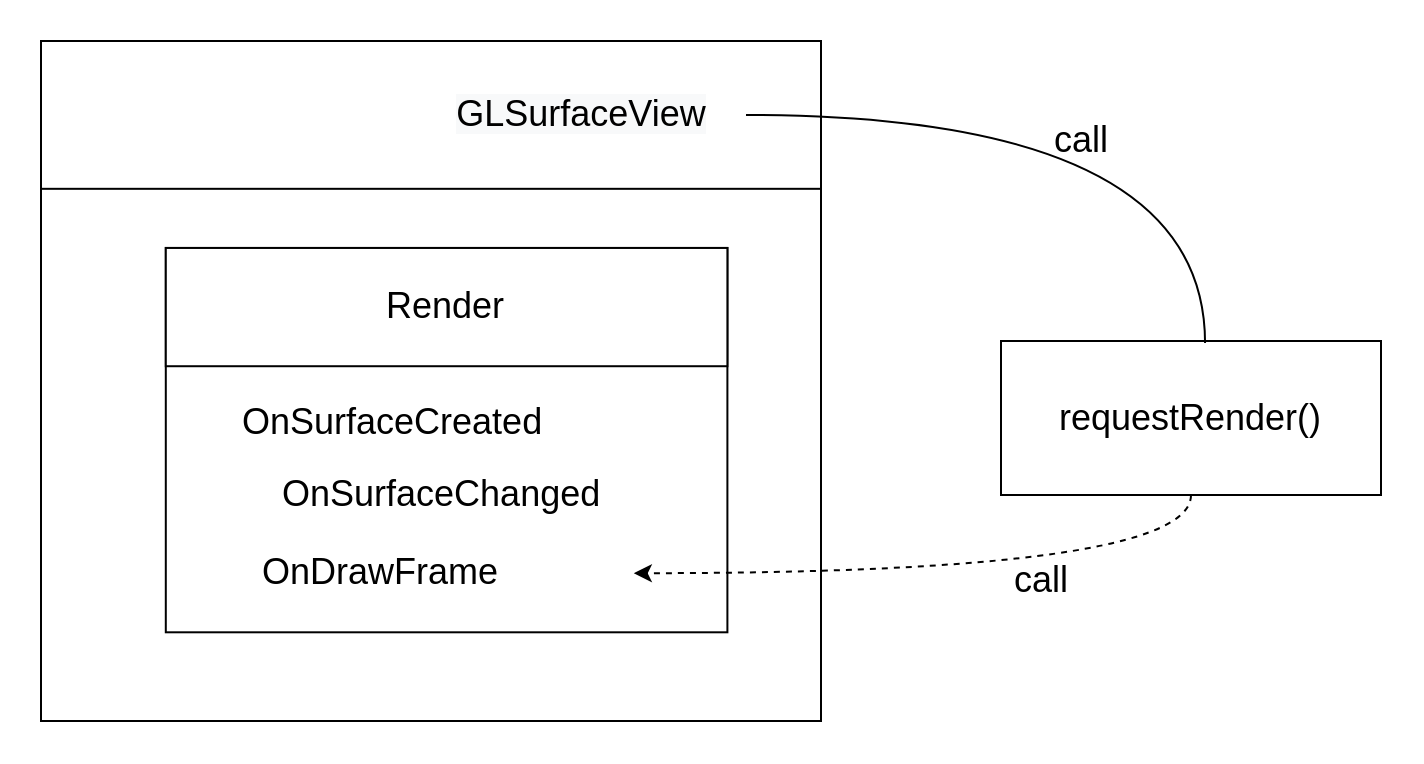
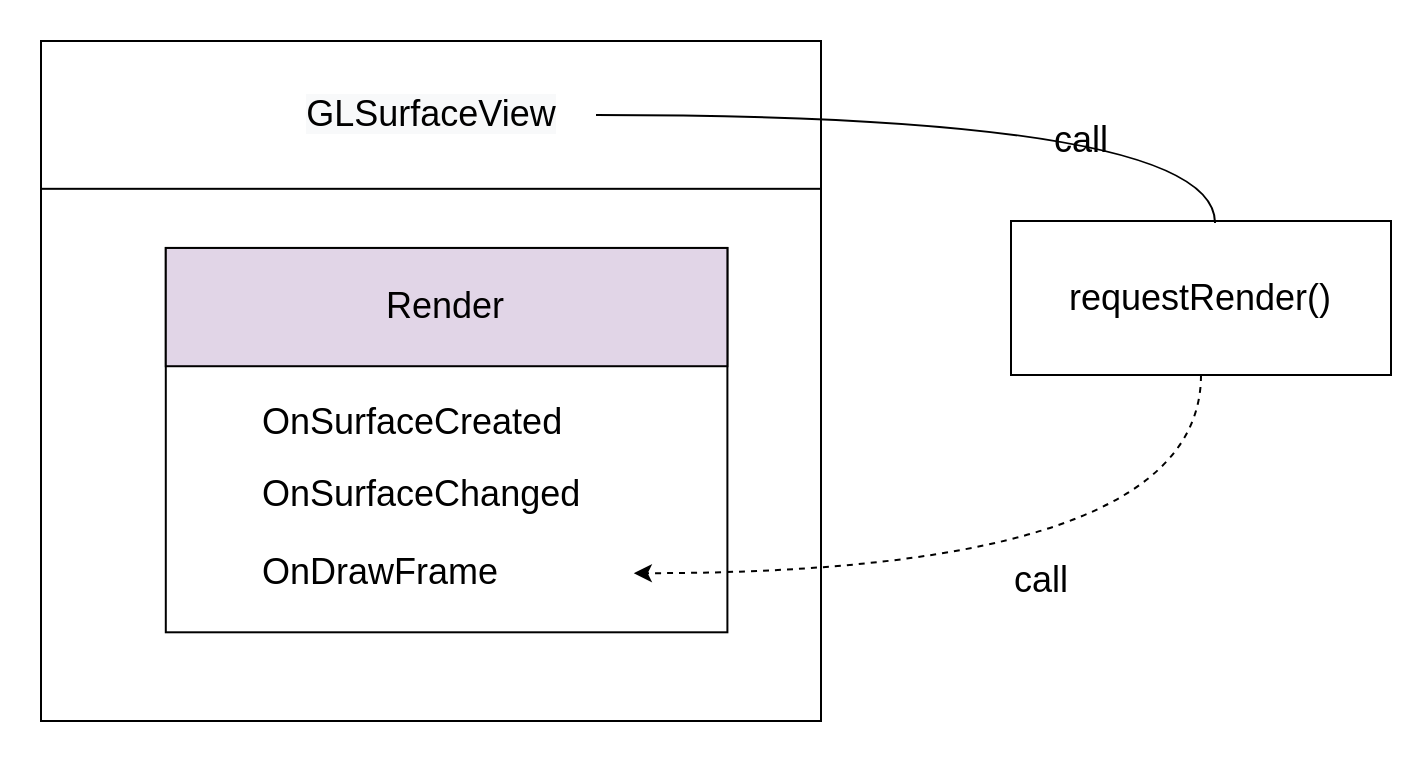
node "GLSurfaceView": moved (581, 115) -> (431, 115)
node "Render": fillcolor #ffffff -> #e1d5e7
node "requestRender()": moved (1191, 418) -> (1201, 298)
node "OnSurfaceCreated": moved (427, 422) -> (447, 422)
node "OnSurfaceChanged": moved (467, 494) -> (447, 494)
